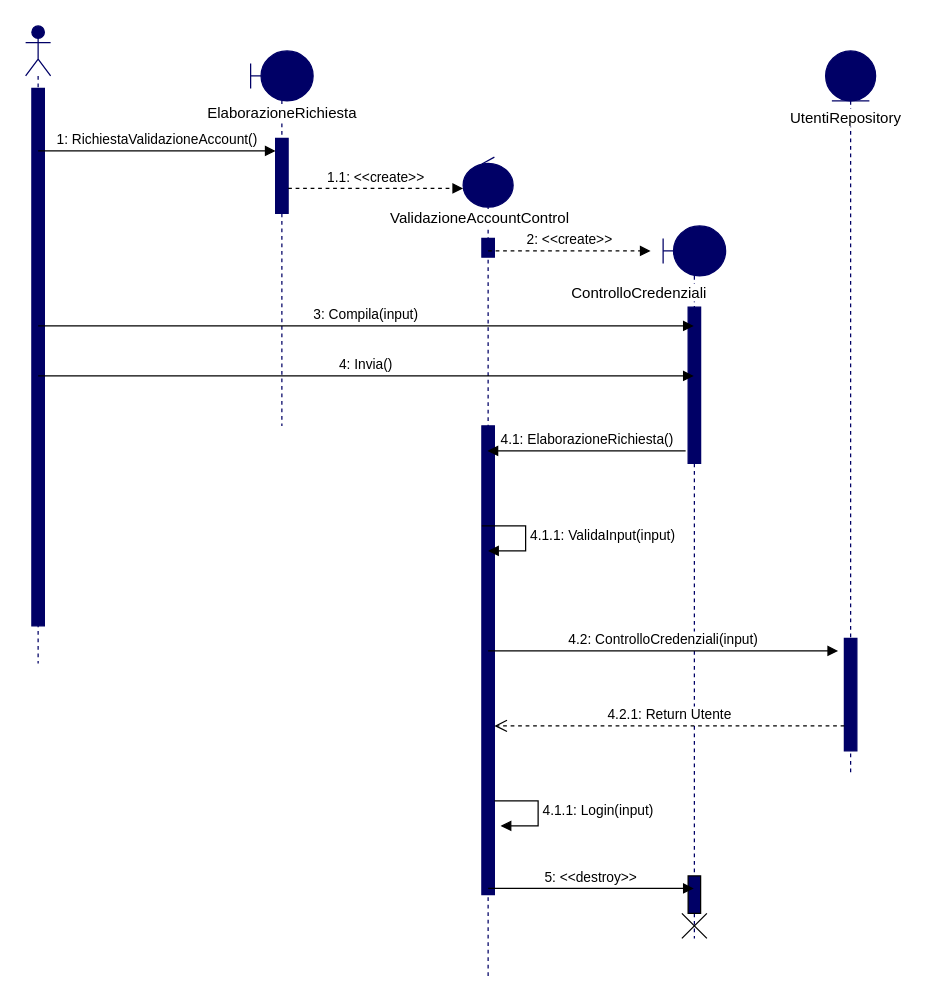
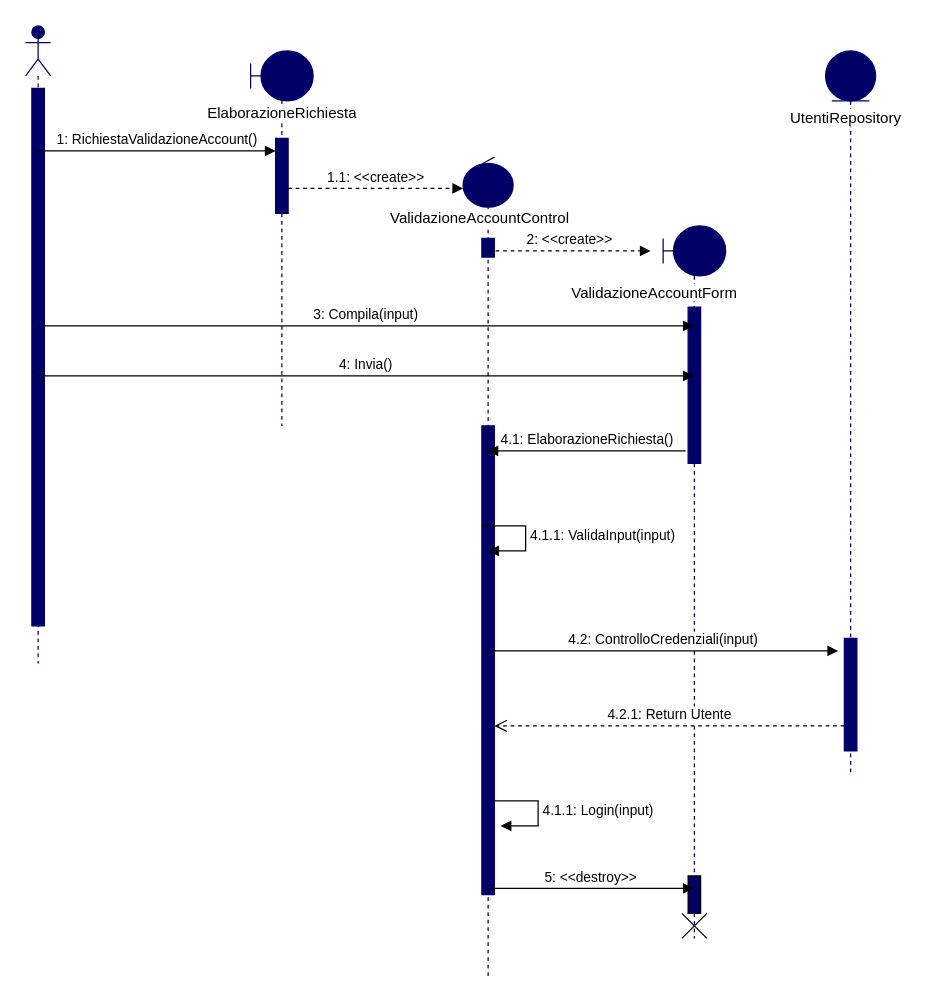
node "ControlloCredenziali": label "ControlloCredenziali" -> "ValidazioneAccountForm"
